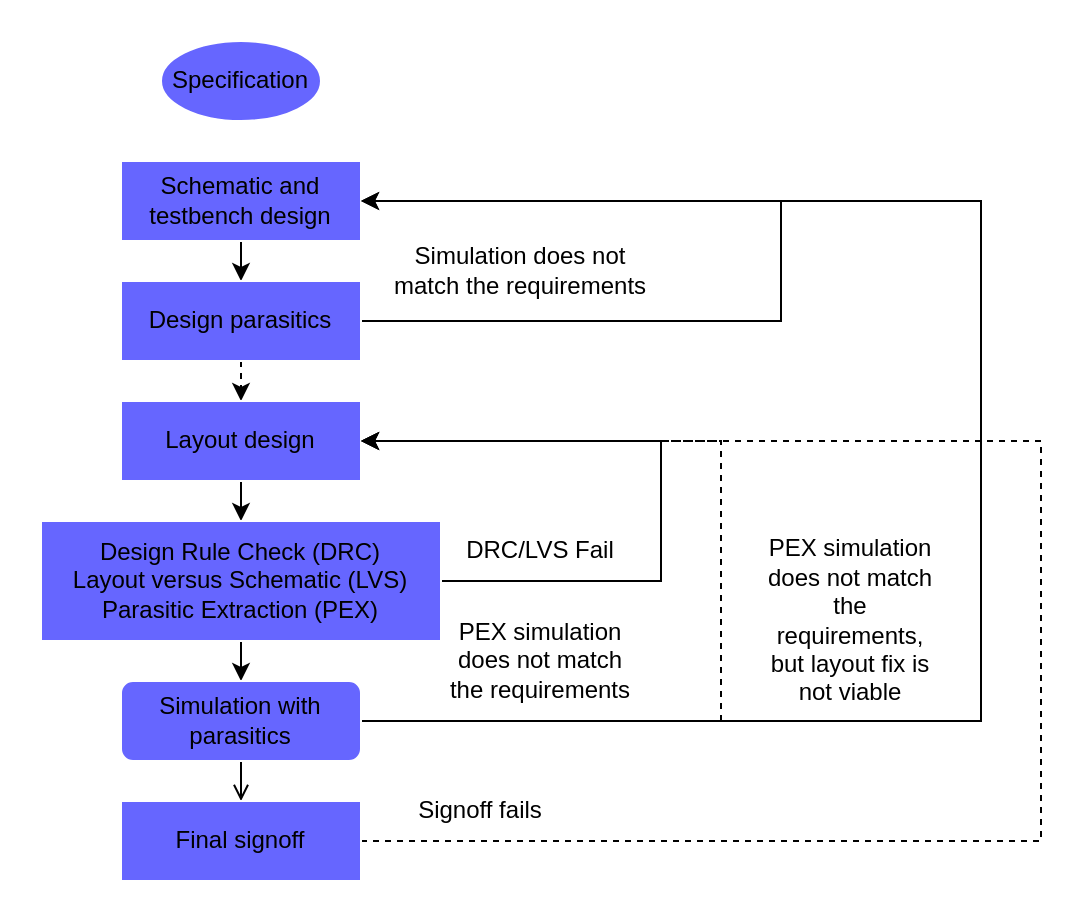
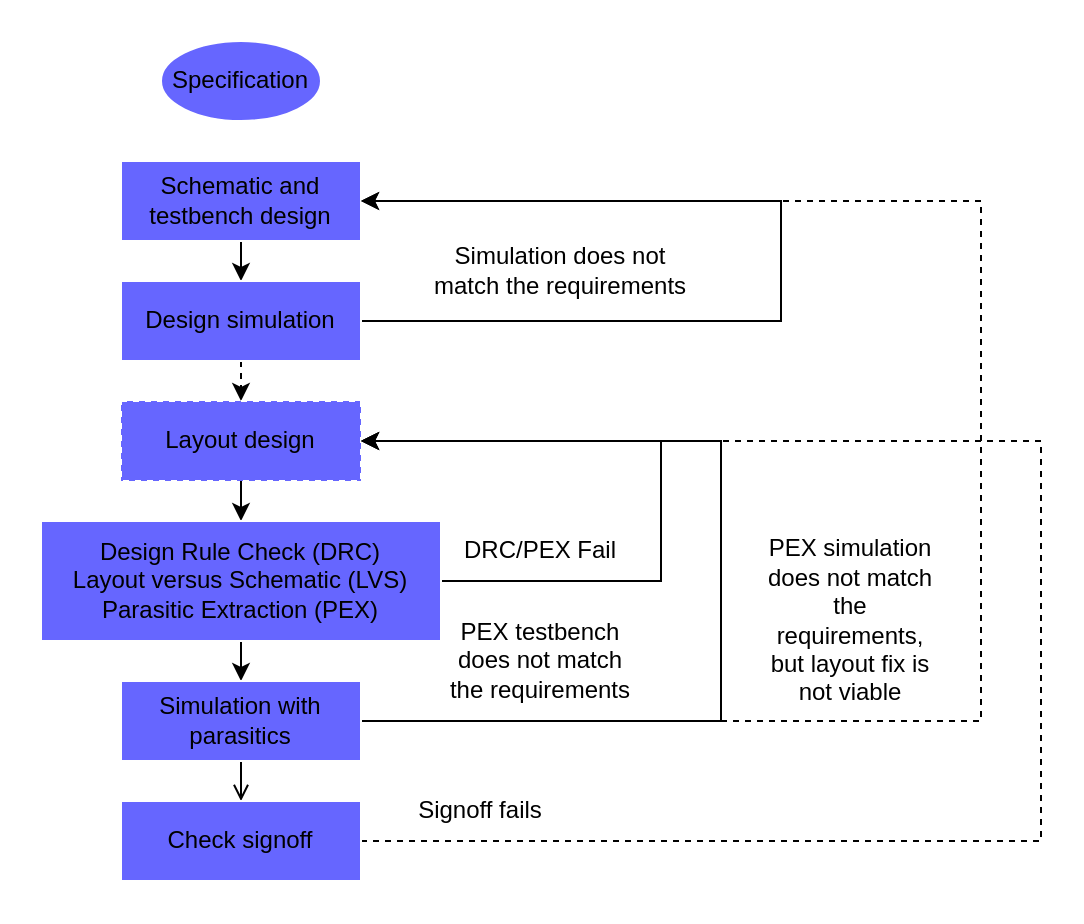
node "Simulation does not match the requirements": moved (521, 271) -> (561, 271)
node "Design parasitics": label "Design parasitics" -> "Design simulation"
node "Layout design": style solid -> dashed
node "DRC/LVS Fail": label "DRC/LVS Fail" -> "DRC/PEX Fail"
edge "Simulation with parasitics" -> "Layout design": style dashed -> solid
node "PEX simulation does not match the requirements": label "PEX simulation does not match the requirements" -> "PEX testbench does not match the requirements"
edge "Simulation with parasitics" -> "Schematic and testbench design": style solid -> dashed
node "Simulation with parasitics": shape rounded rectangle -> rectangle
node "Final signoff": label "Final signoff" -> "Check signoff"
